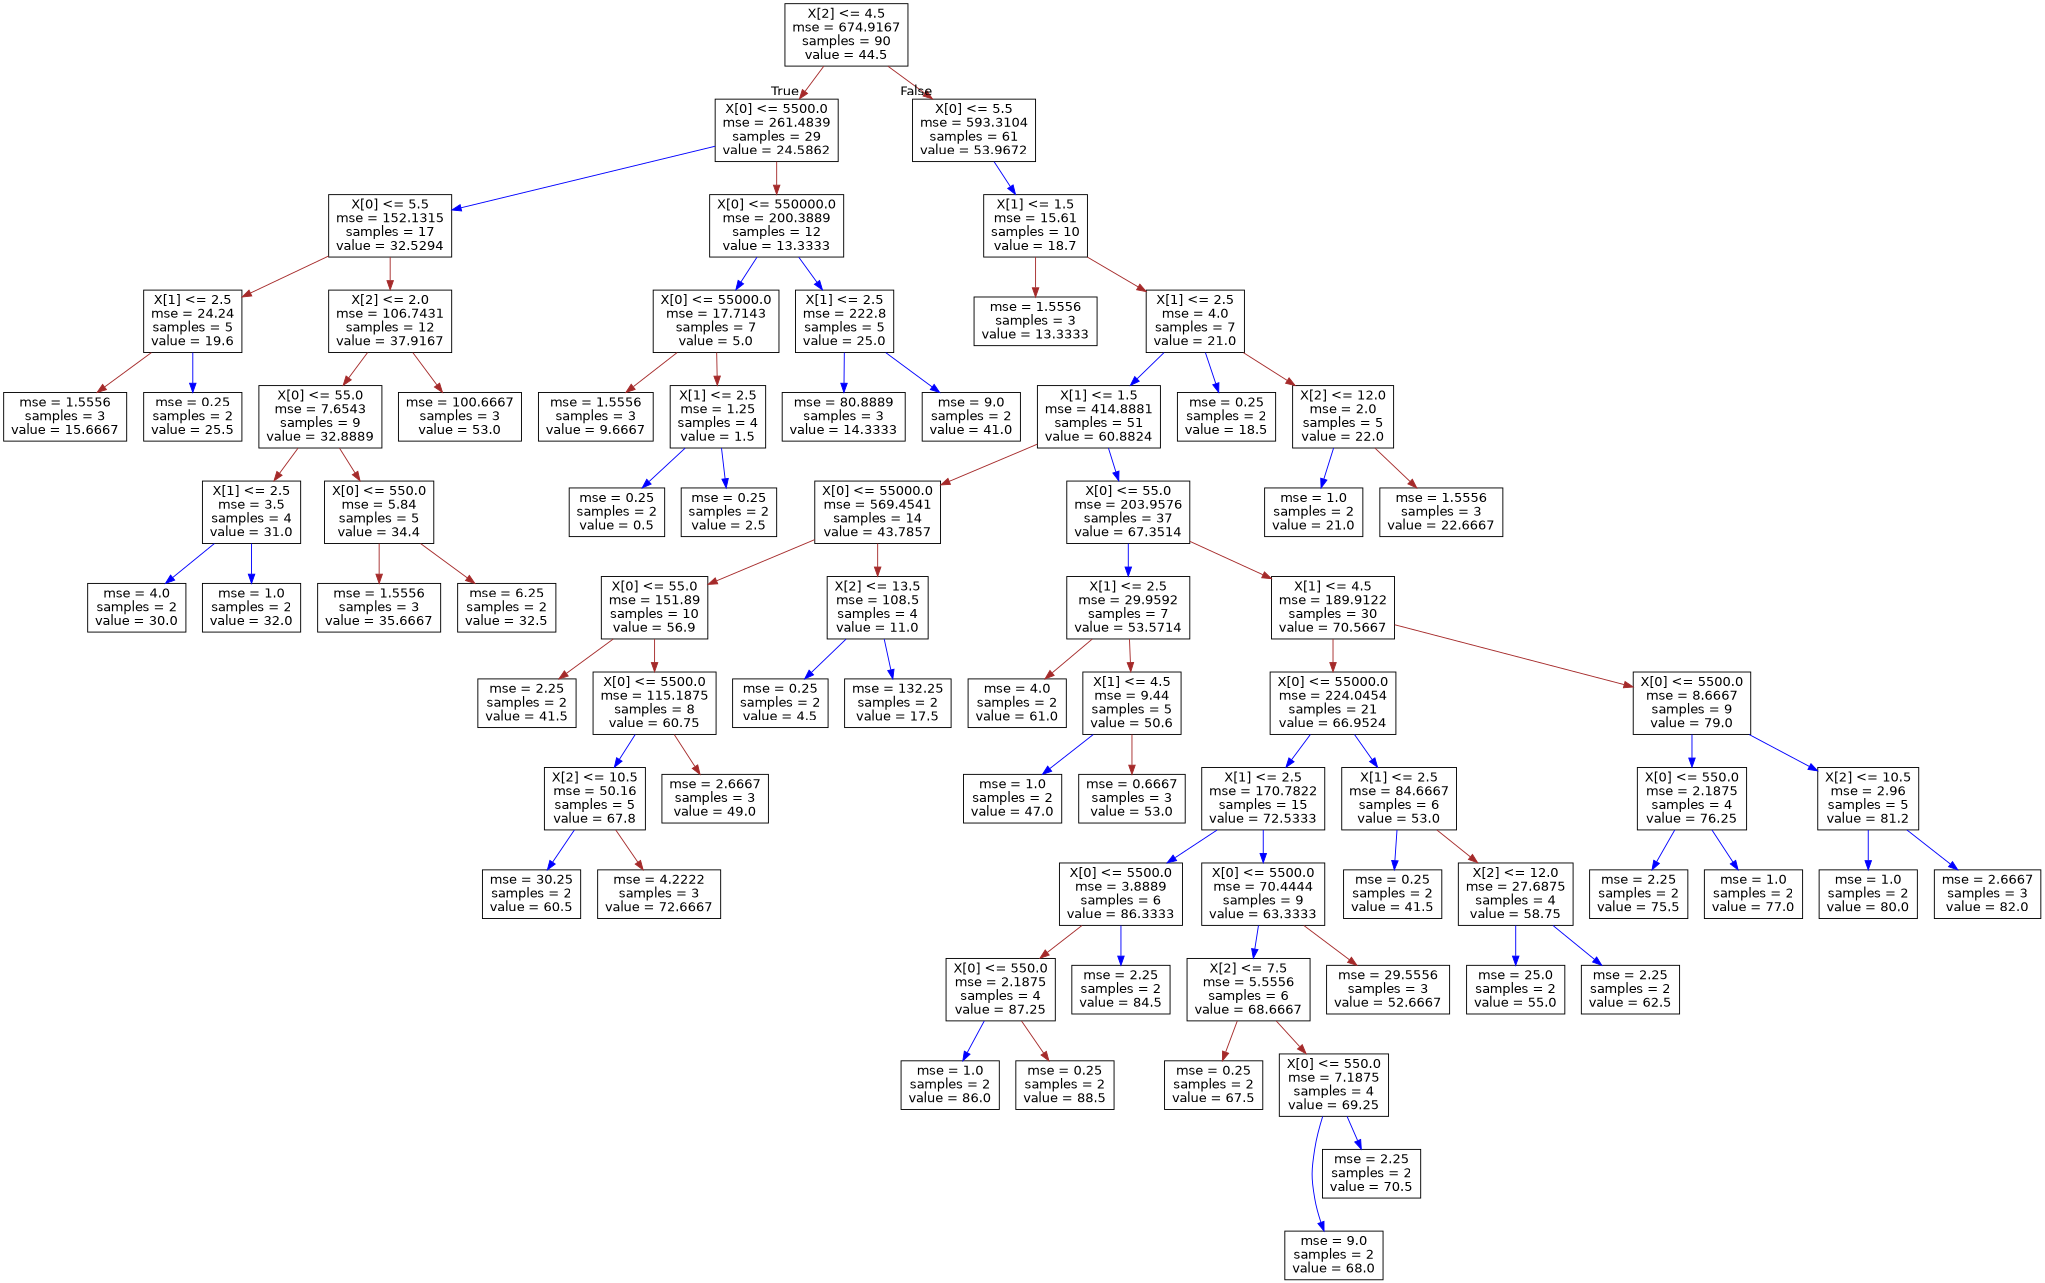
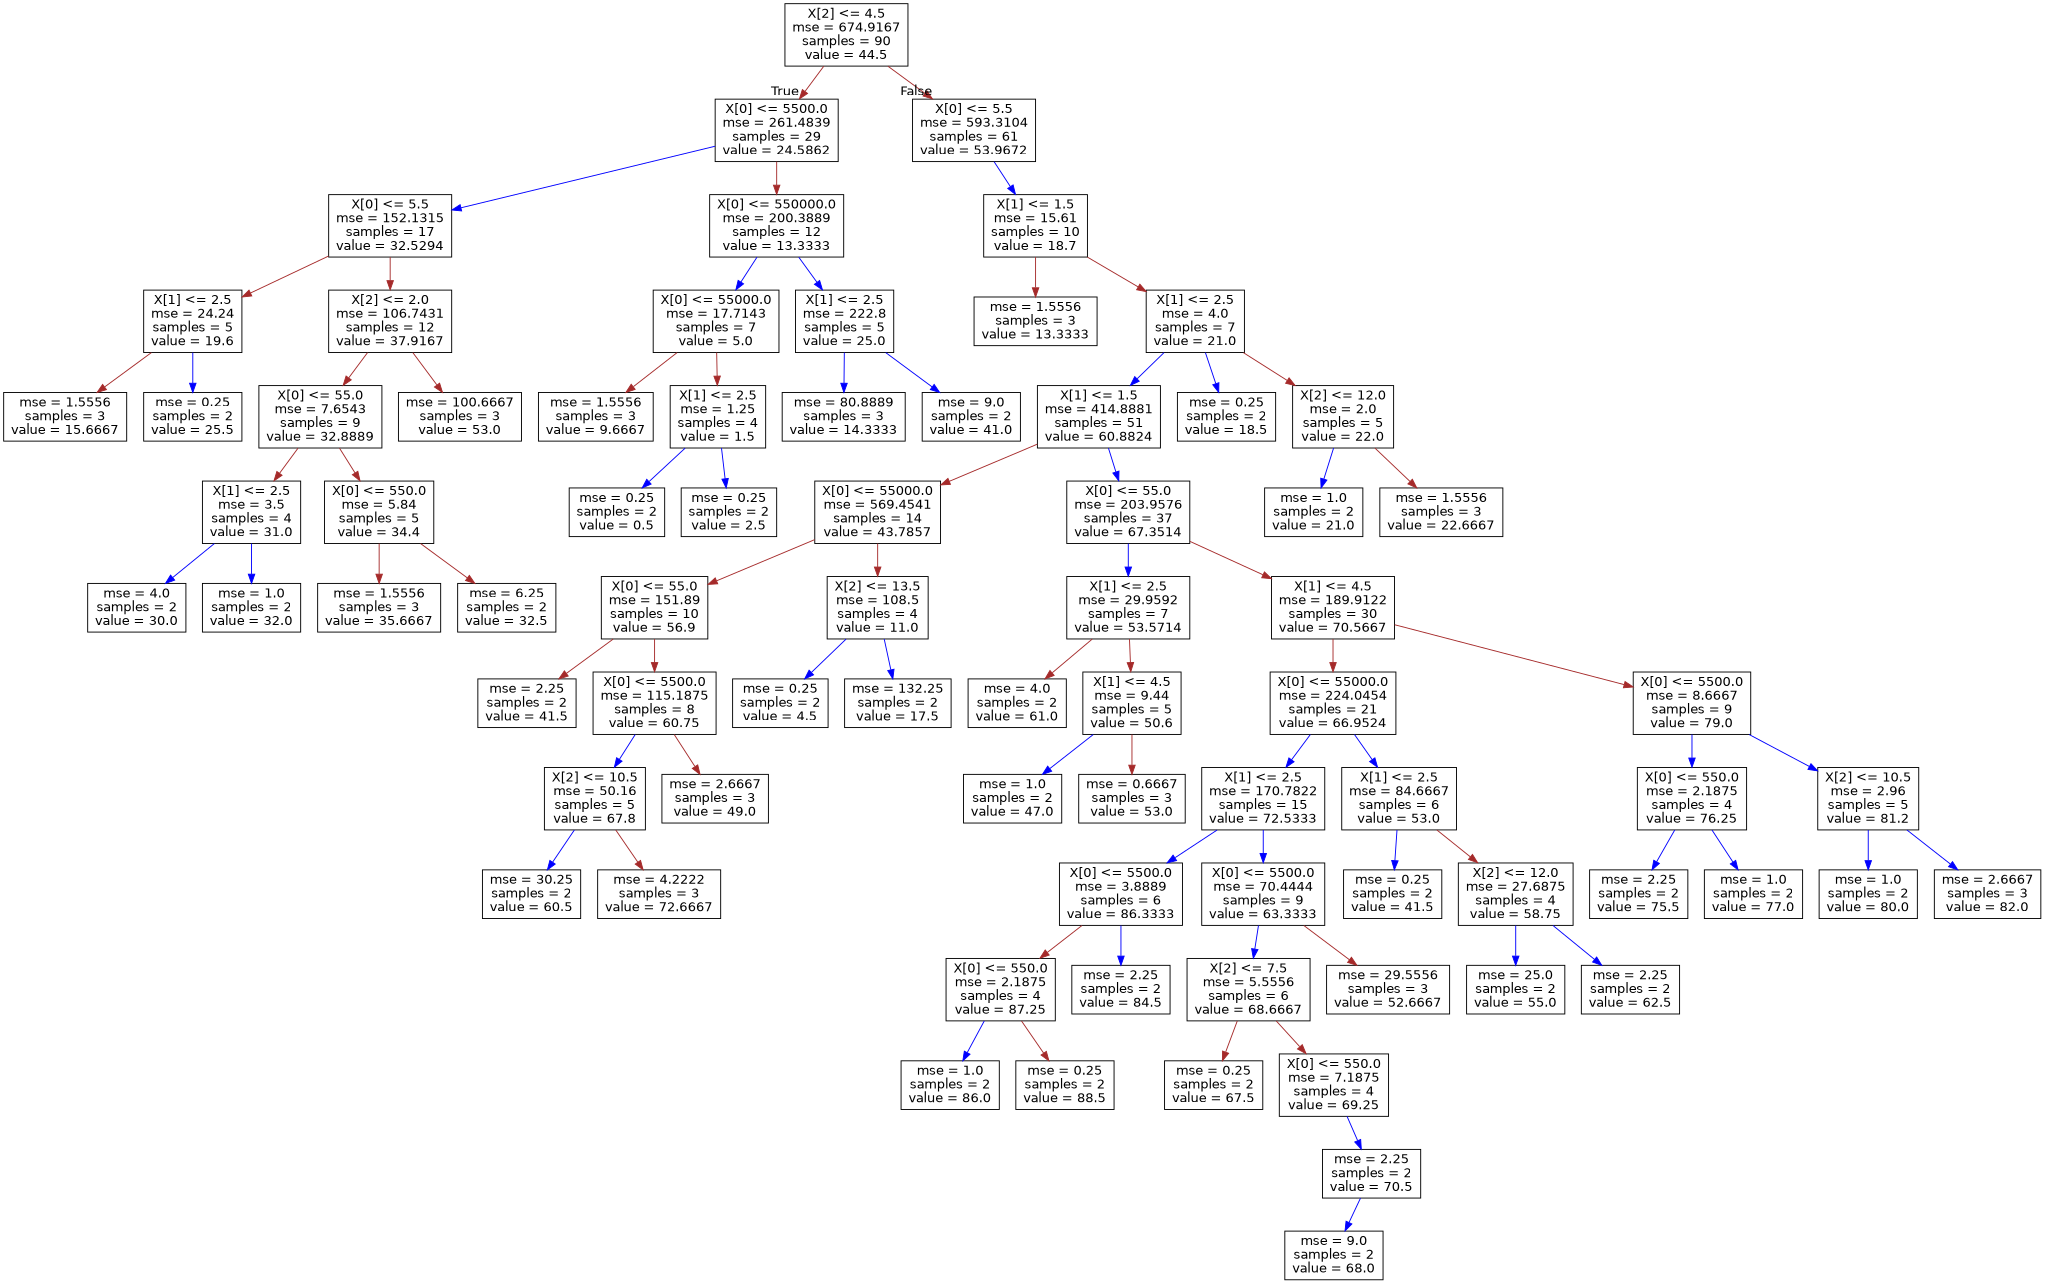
edge "X[0] <= 550.0 mse = 7.1875 samples = 4 value = 69.25" -> "mse = 9.0 samples = 2 value = 68.0": now "mse = 2.25 samples = 2 value = 70.5" -> "mse = 9.0 samples = 2 value = 68.0"
